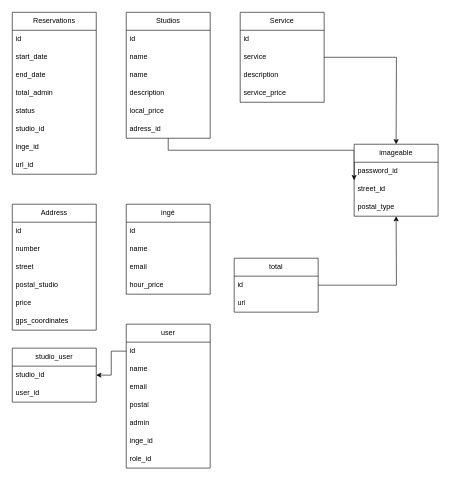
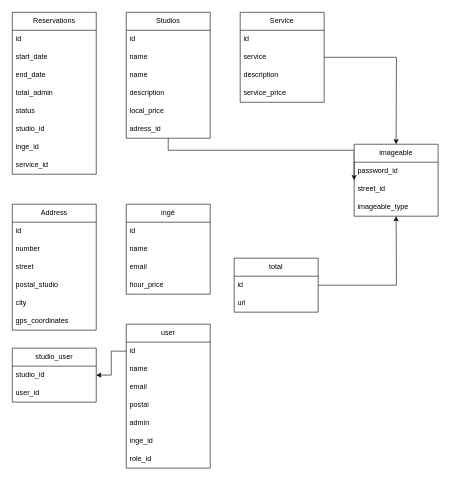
node "url_id": label "url_id" -> "service_id"
node "postal_type": label "postal_type" -> "imageable_type"
node "price": label "price" -> "city"
